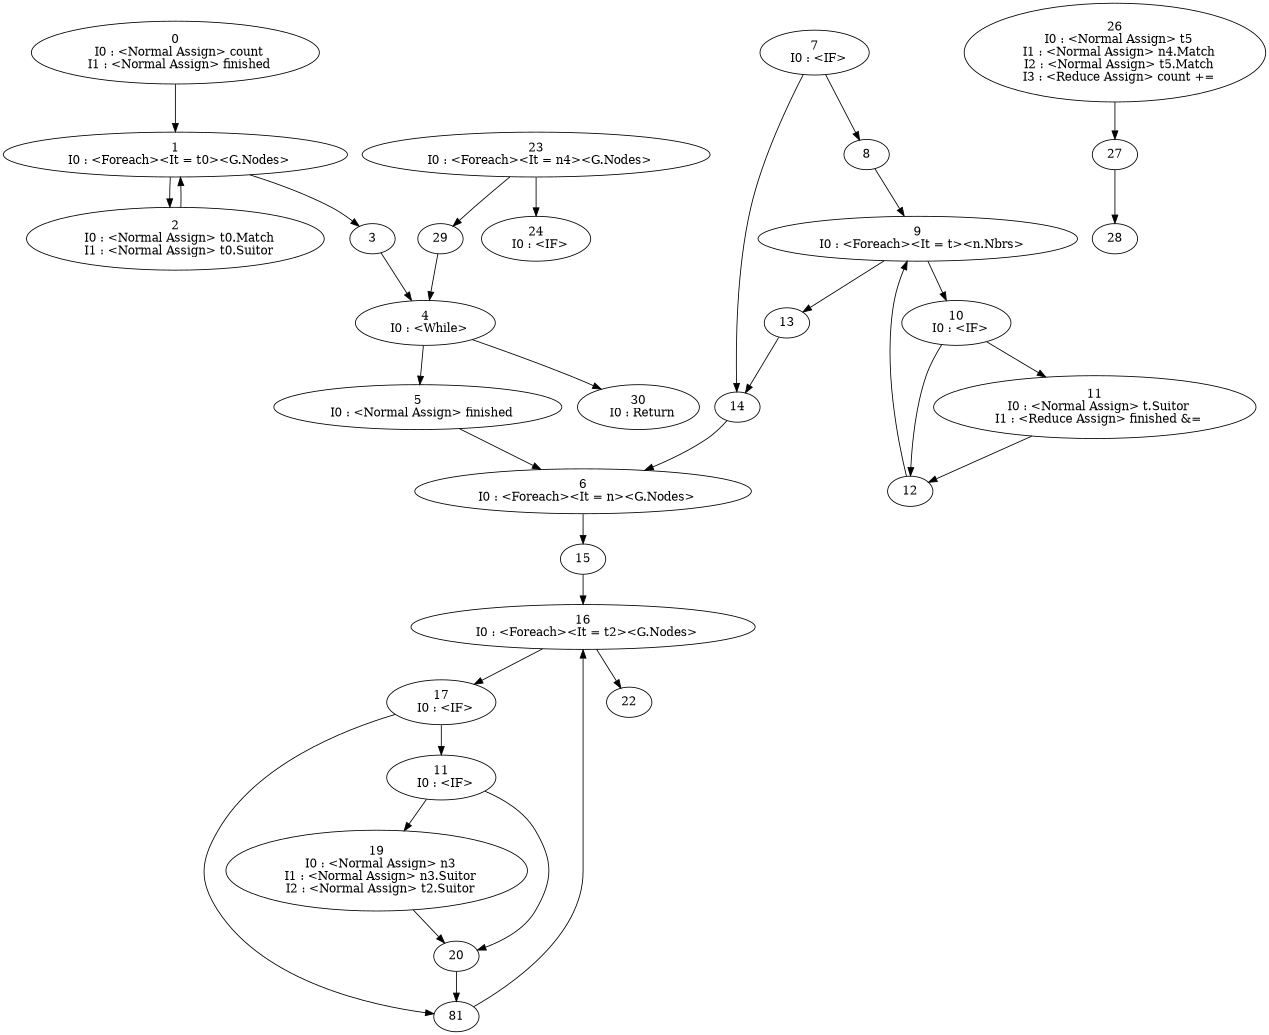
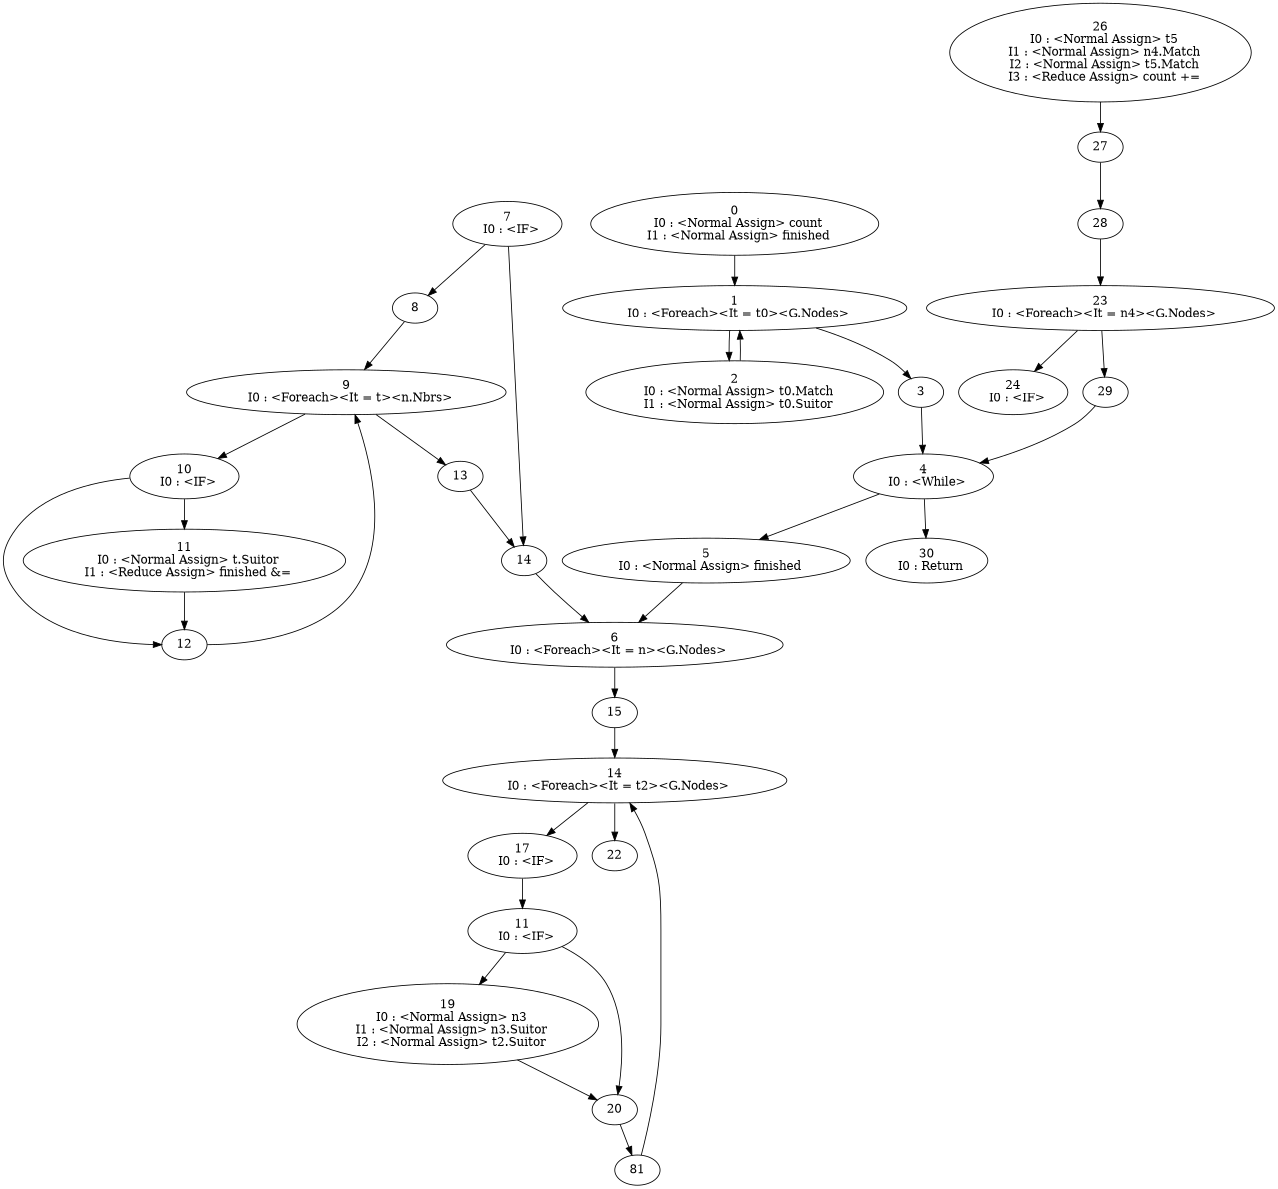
edge "28" -> "23 I0 : <Foreach><It = n4><G.Nodes>": added
node "16 I0 : <Foreach><It = t2><G.Nodes>": label "16 I0 : <Foreach><It = t2><G.Nodes>" -> "14 I0 : <Foreach><It = t2><G.Nodes>"
edge "17 I0 : <IF>" -> "81": removed
